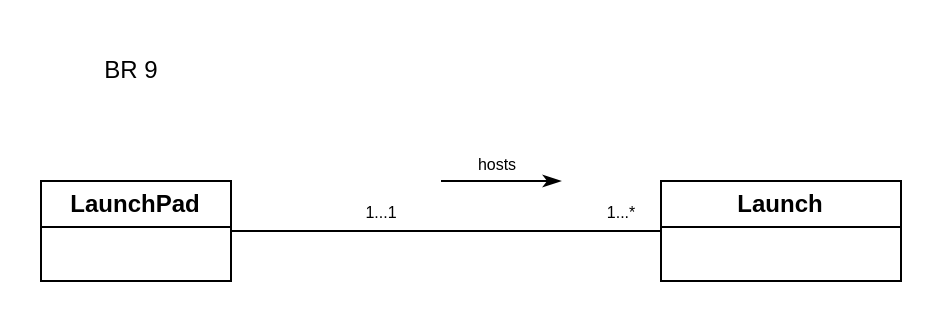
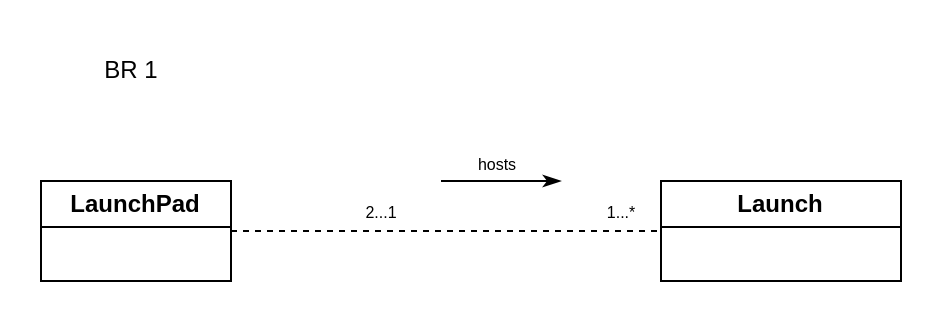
node "BR 9": label "BR 9" -> "BR 1"
node "1...1": label "1...1" -> "2...1"
edge "LaunchPad" -- "Launch": style solid -> dashed
